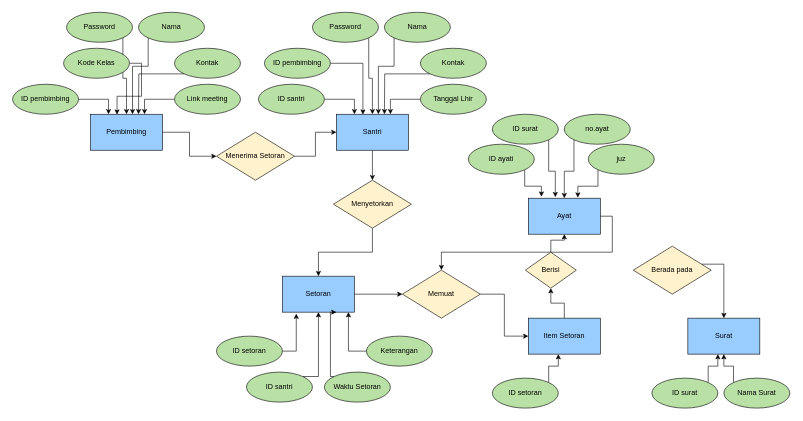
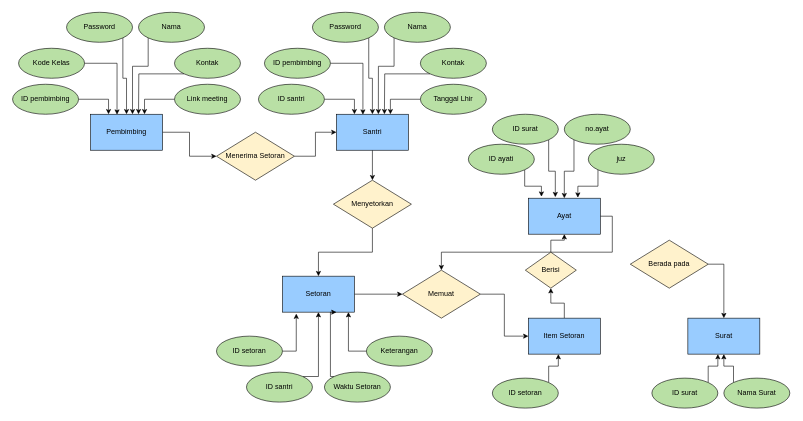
node "Kode Kelas": moved (96, 63) -> (51, 63)
node "Berada pada": moved (672, 270) -> (669, 264)
